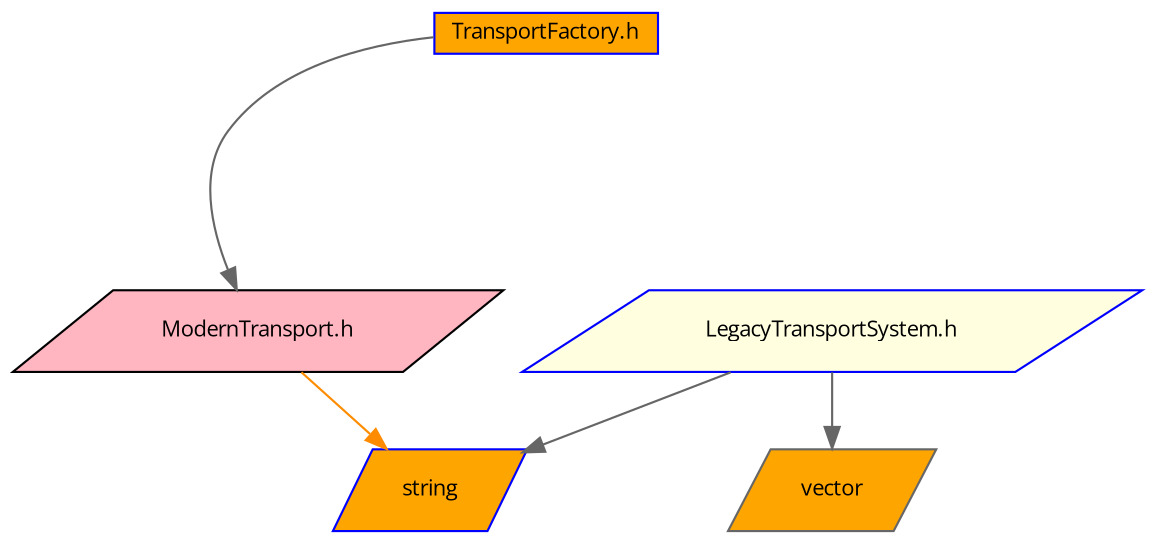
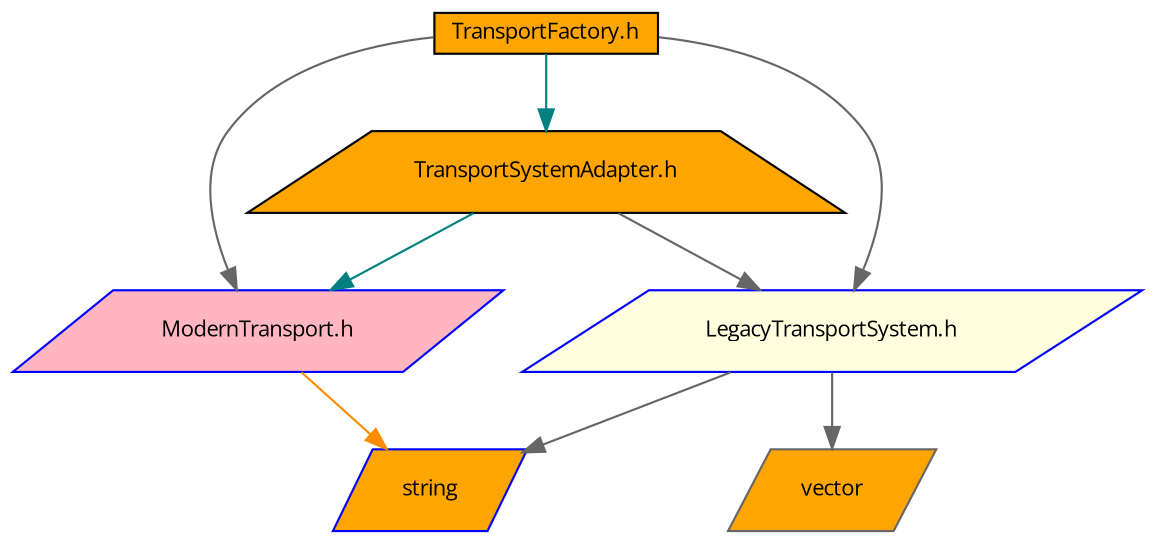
node "TransportFactory.h": color blue -> black
edge "TransportFactory.h" -> "LegacyTransportSystem.h": added
node "TransportSystemAdapter.h": added
node "ModernTransport.h": color black -> blue
